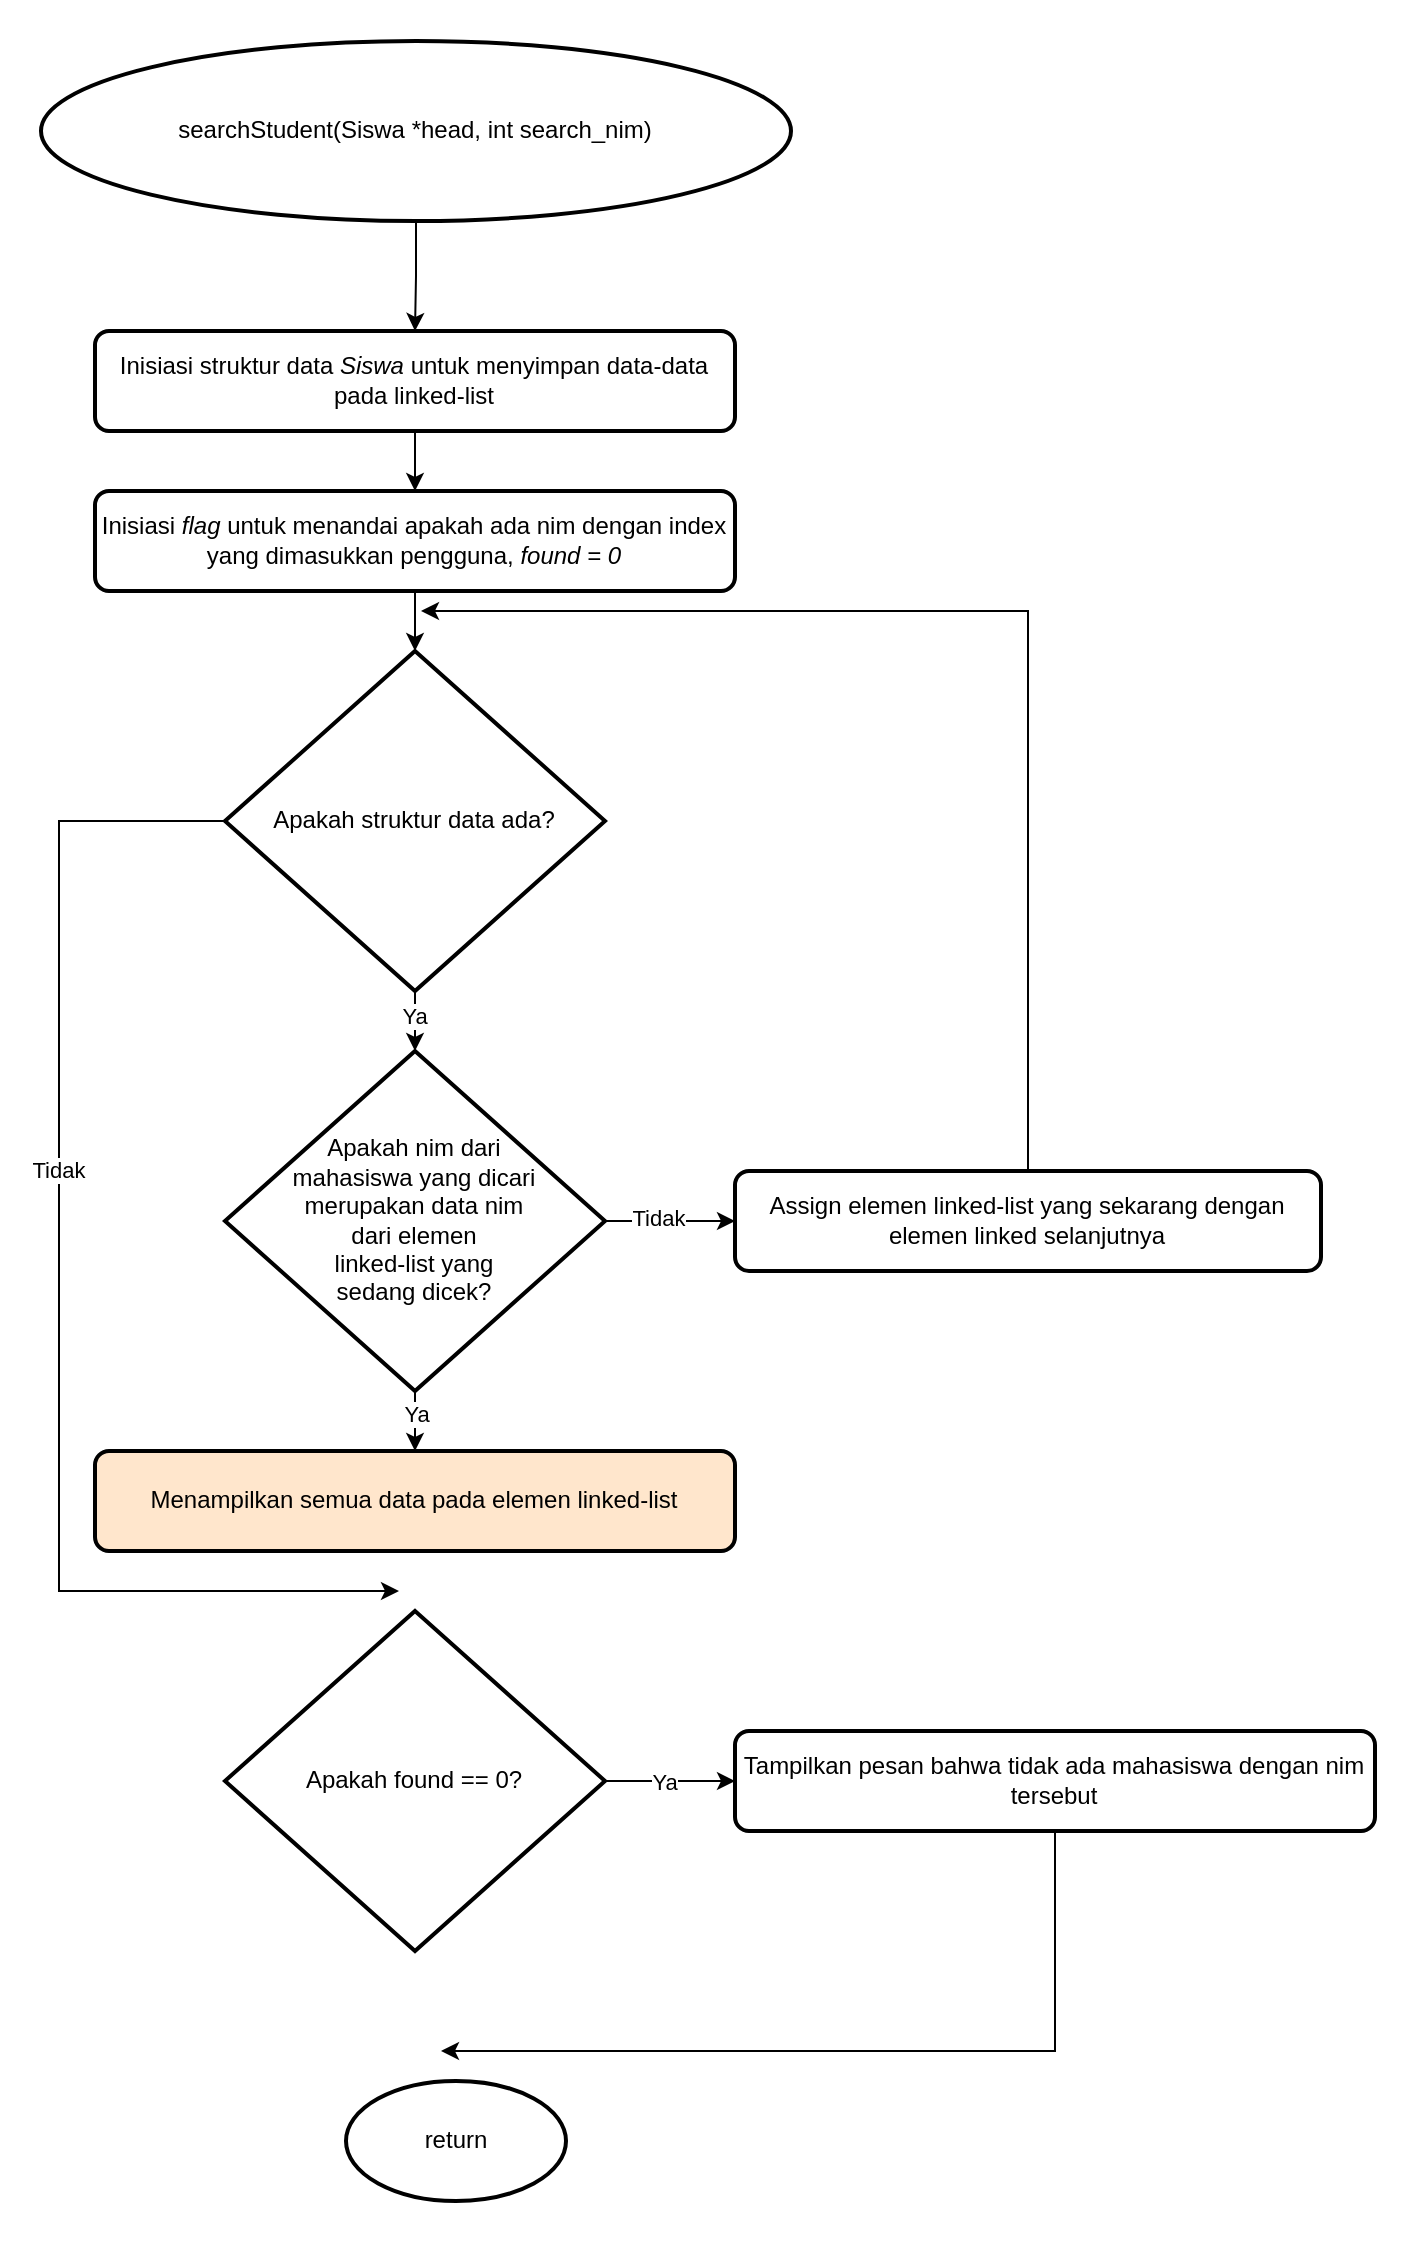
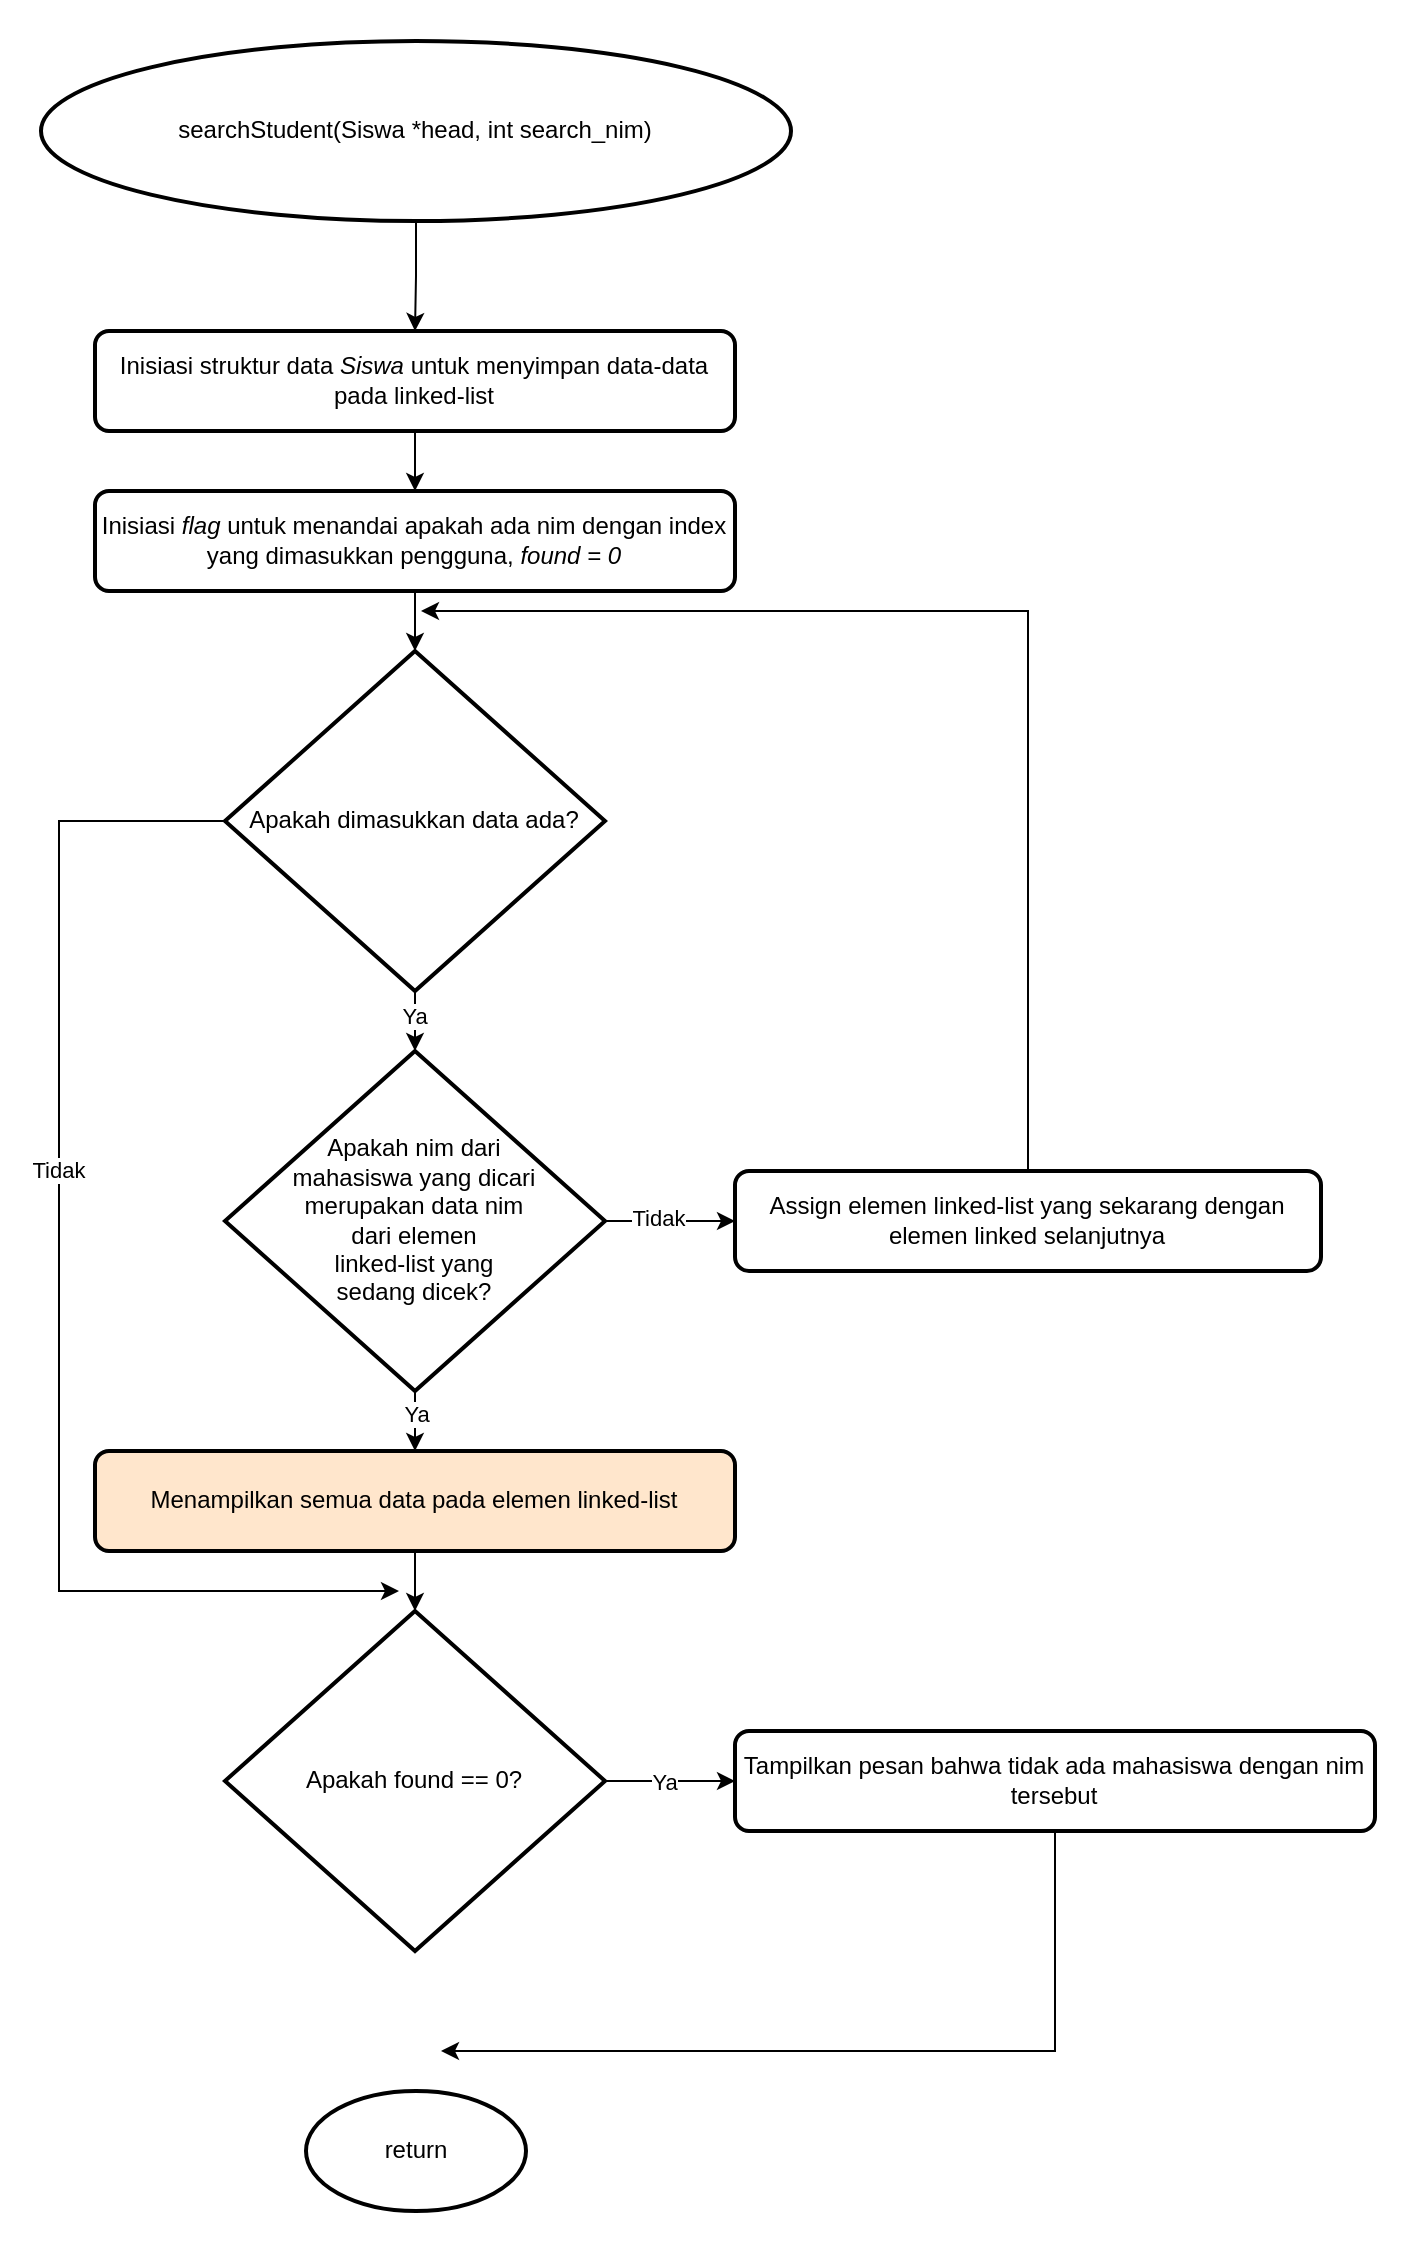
node "Apakah struktur data ada?": label "Apakah struktur data ada?" -> "Apakah dimasukkan data ada?"
edge "Menampilkan semua data pada elemen linked-list" -> "Apakah found == 0?": added
node "return": moved (456, 2141) -> (416, 2151)
